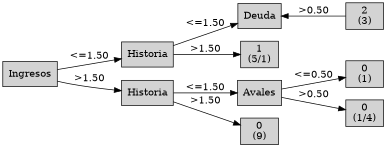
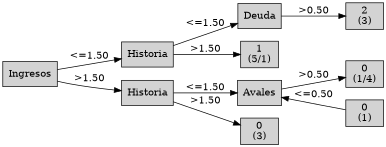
edge "2 (3)" -> "Deuda": reversed
edge "Avales" -> "0 (1)": reversed
node "0 (9)": label "0 (9)" -> "0 (3)"
